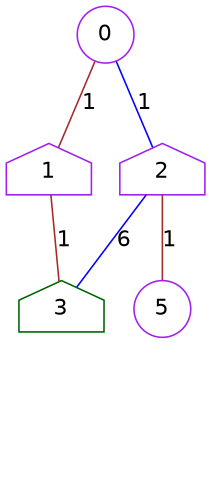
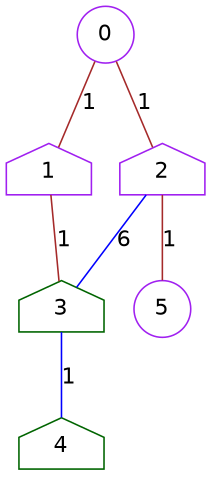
edge "0" -- "2": color blue -> brown
node "4": added
